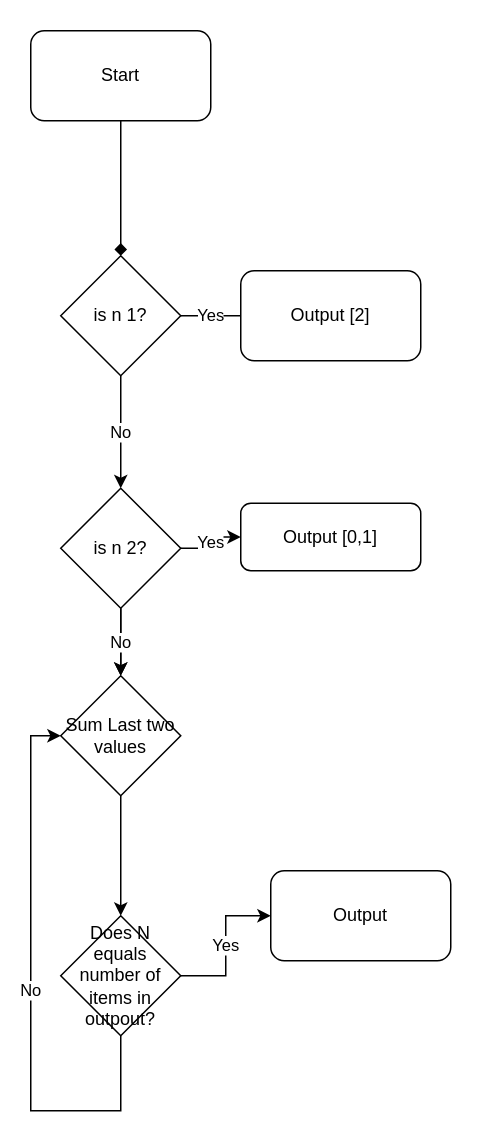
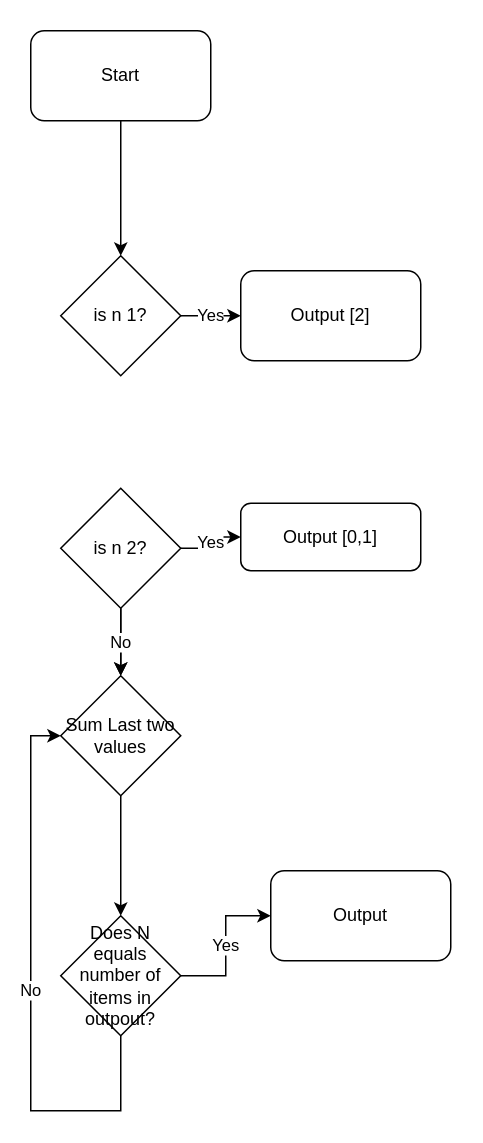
edge "Start" -> "is n 1?": arrowhead diamond -> classic
edge "is n 1?" -- "Output [2]": arrowhead none -> classic
edge "is n 1?" -> "is n 2?": removed, label "No"
